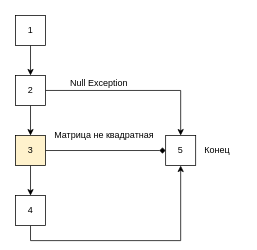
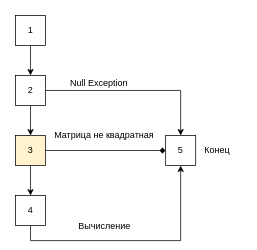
node "Вычисление": added
